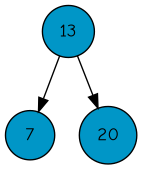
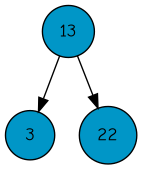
node "7": label "7" -> "3"
node "20": label "20" -> "22"
